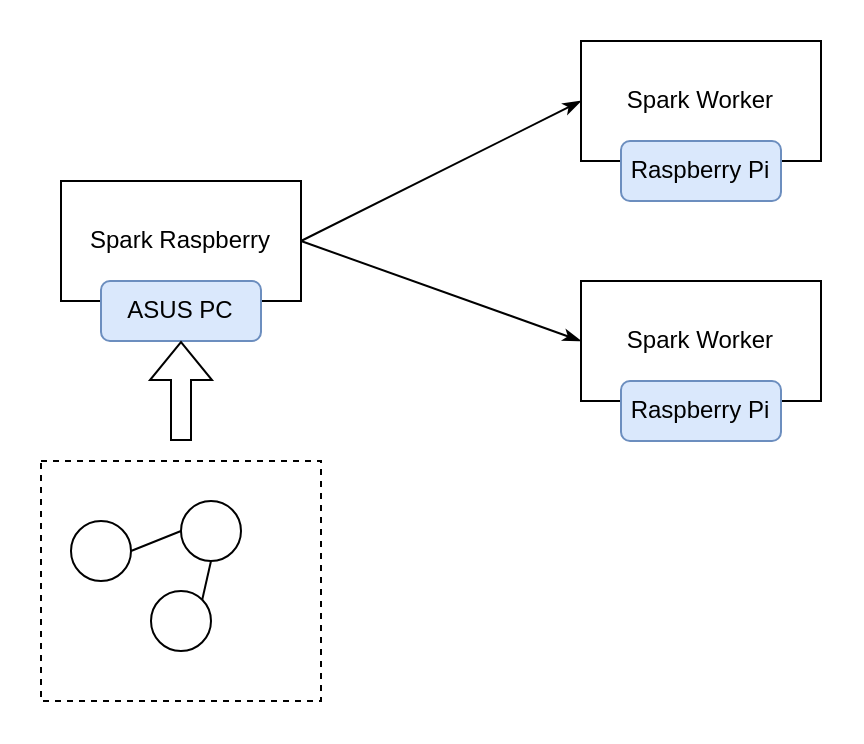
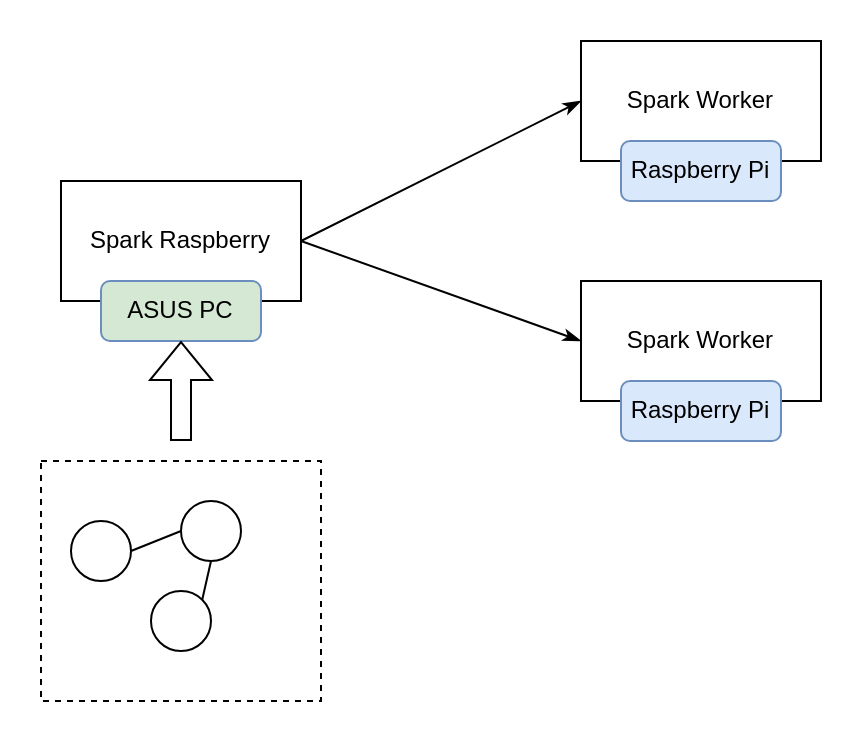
node "ASUS PC": fillcolor #dae8fc -> #d5e8d4
